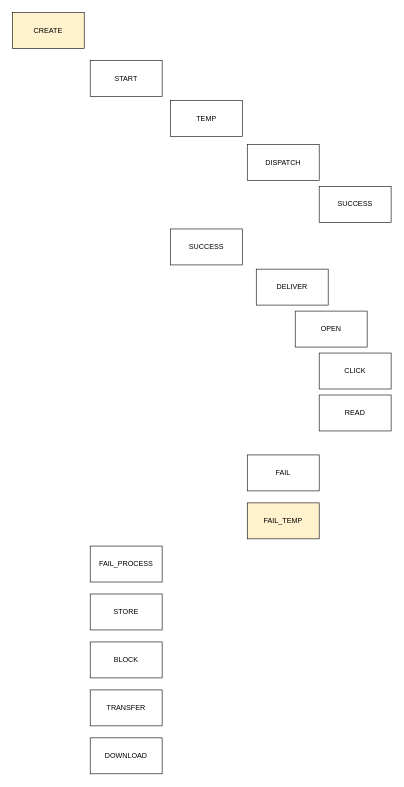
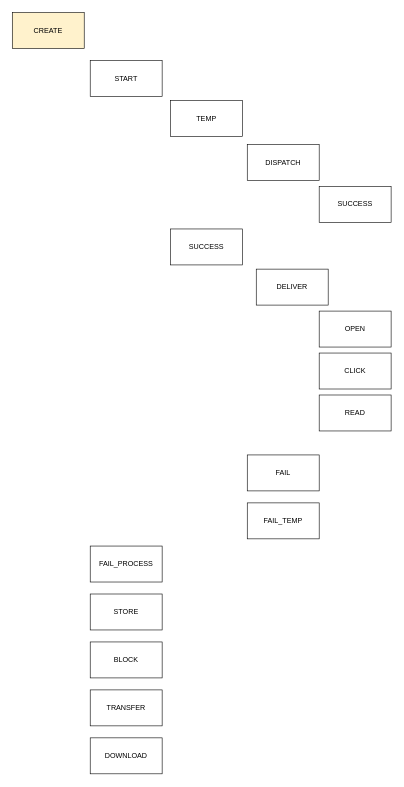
node "OPEN": moved (332, 329) -> (356, 329)
node "FAIL_TEMP": fillcolor #fff2cc -> #ffffff
